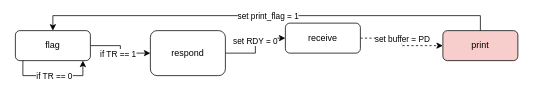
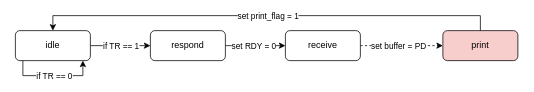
node "receive": moved (323, 38) -> (323, 45)
node "flag": label "flag" -> "idle"
node "respond": size 75x45 -> 75x30
